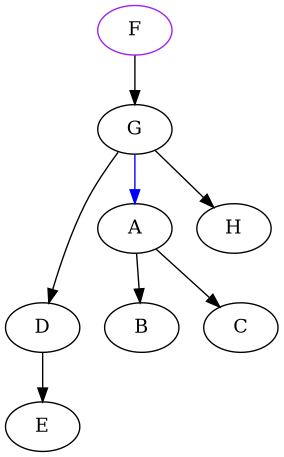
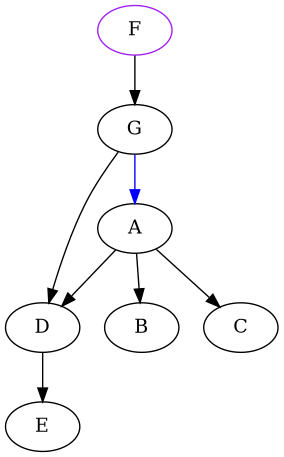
node "H": removed
edge "A" -> "D": added
